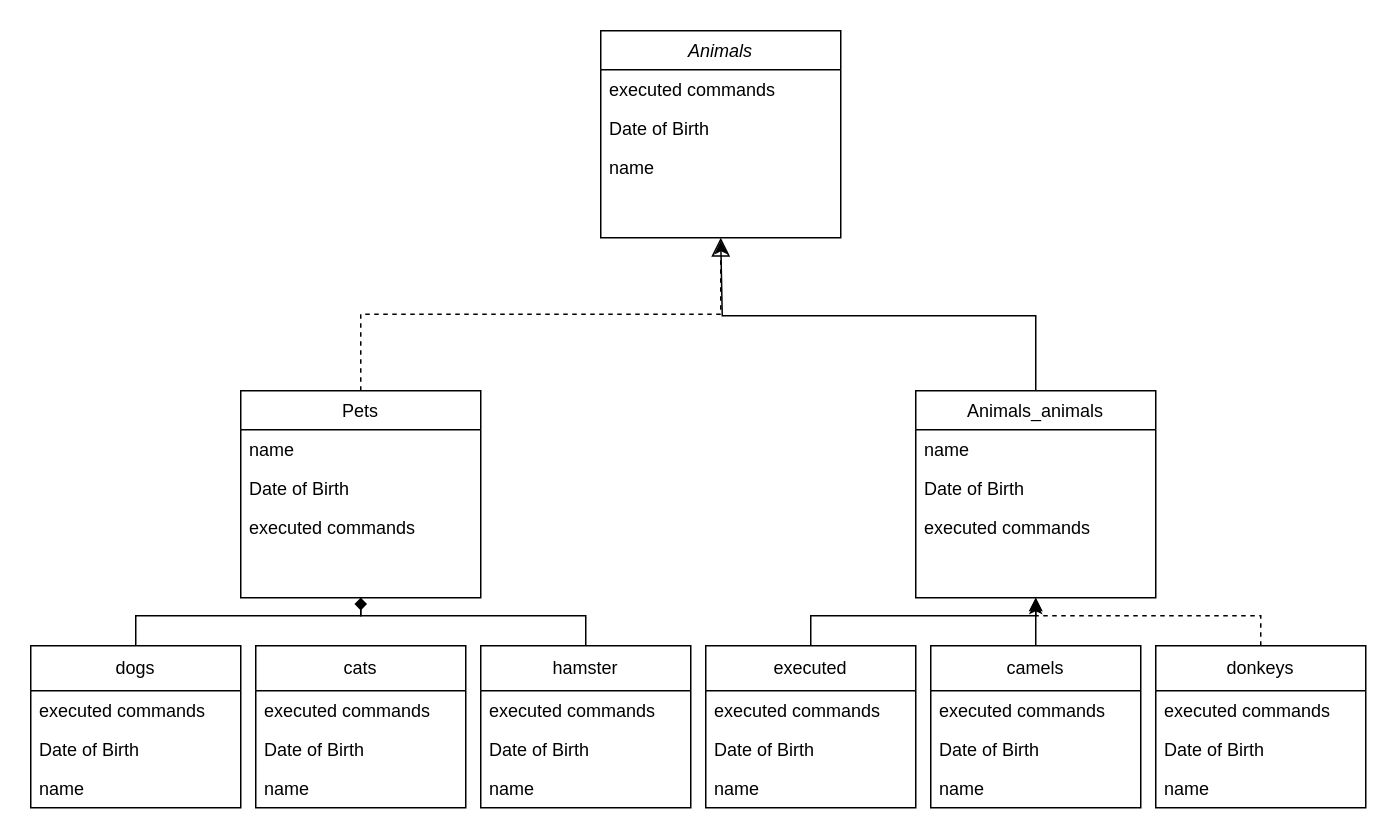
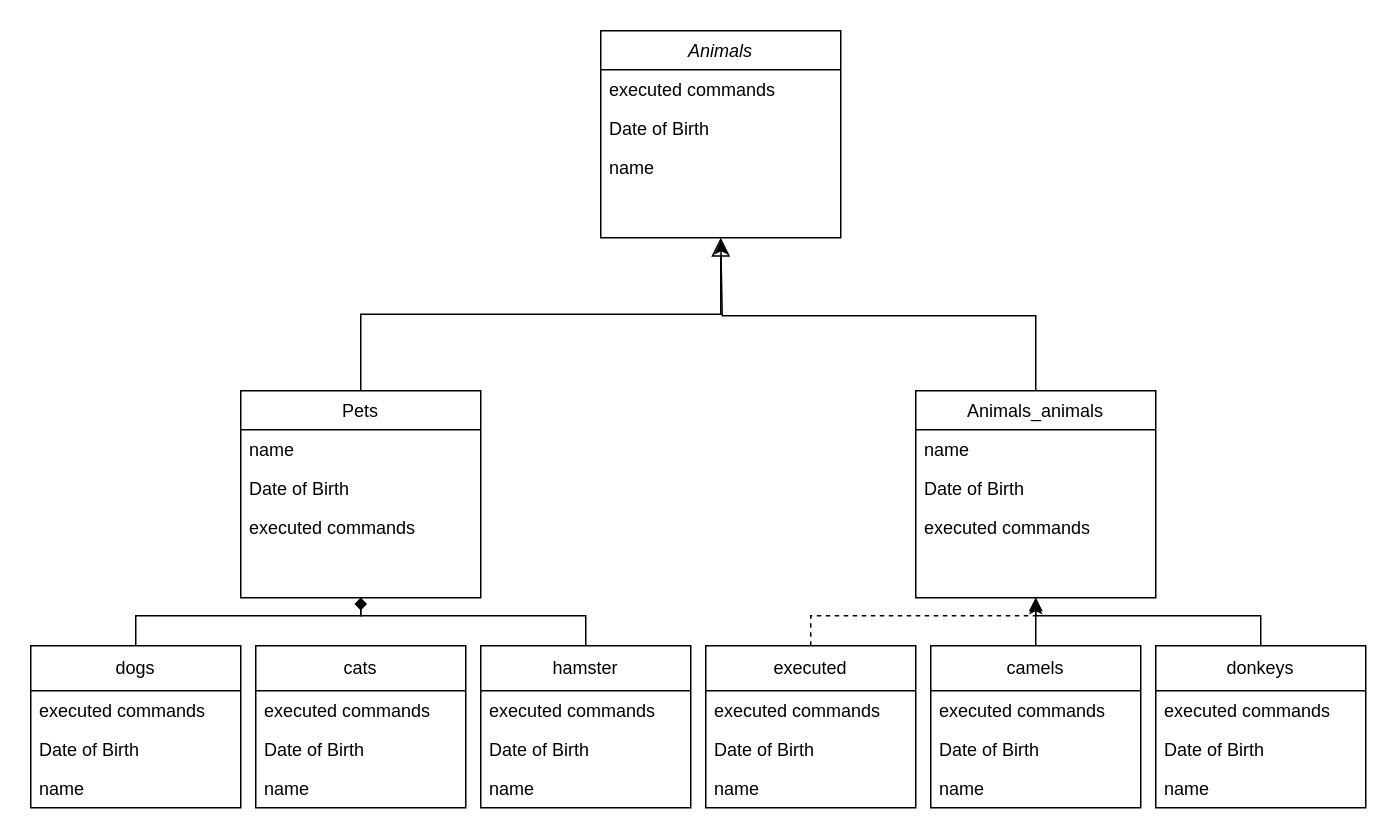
edge "Pets" -> "Animals": style dashed -> solid
edge "executed" -> "Animals_animals": style solid -> dashed
edge "donkeys" -> "Animals_animals": style dashed -> solid
